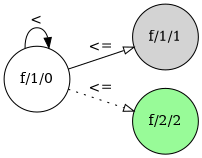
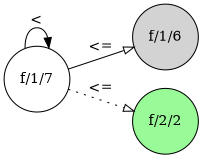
node "f/1/1": label "f/1/1" -> "f/1/6"
node "f/1/0": label "f/1/0" -> "f/1/7"
